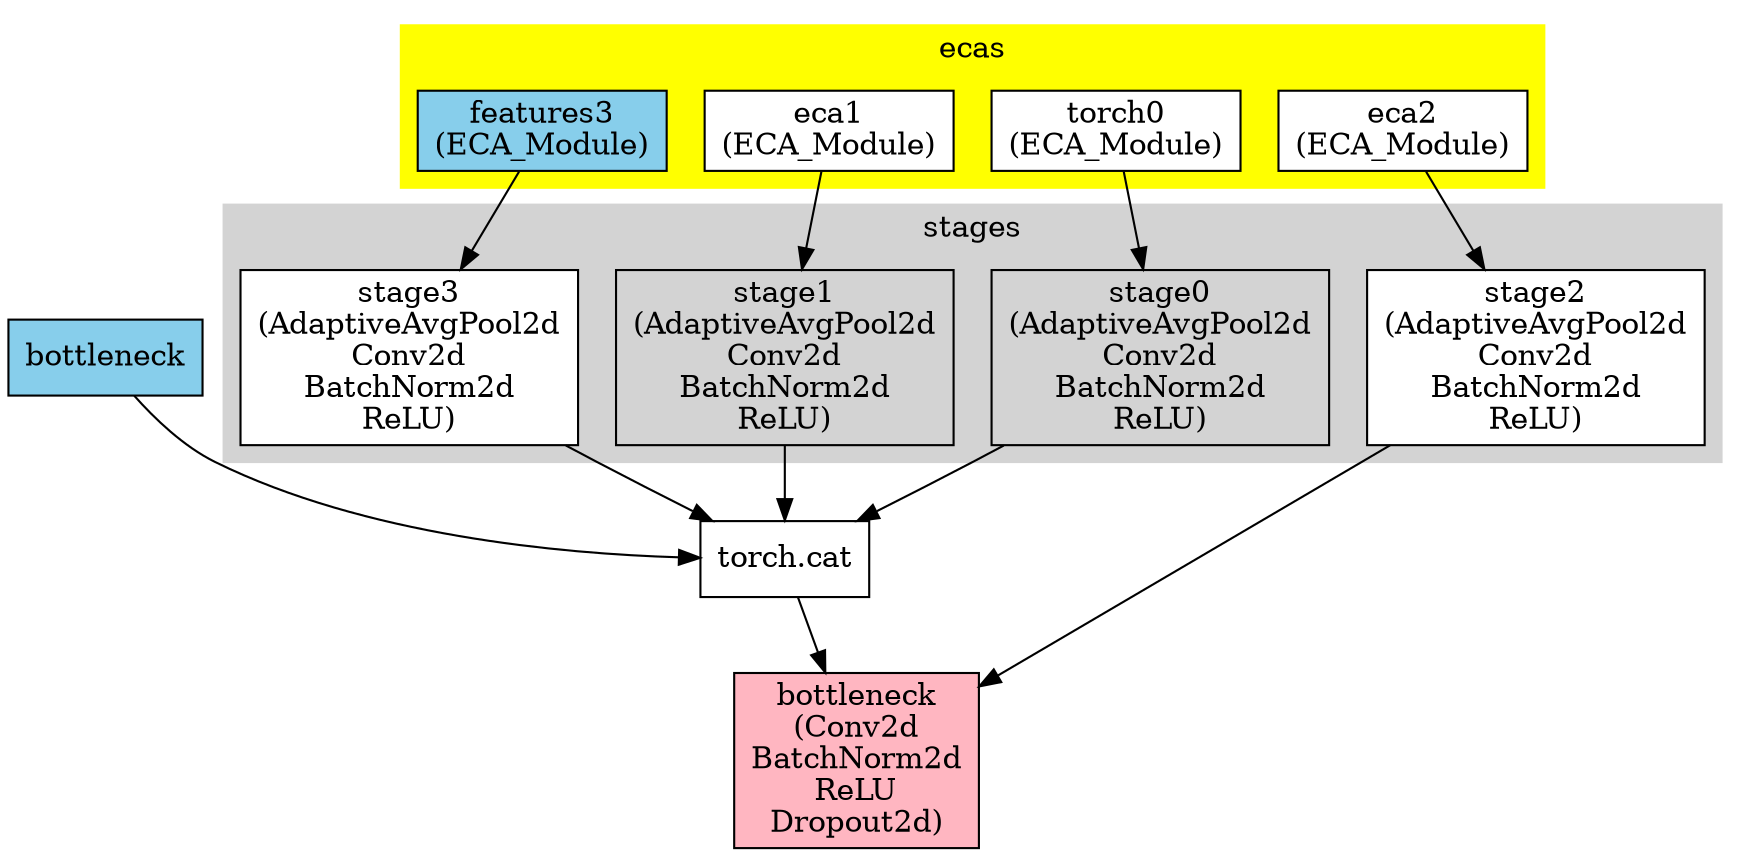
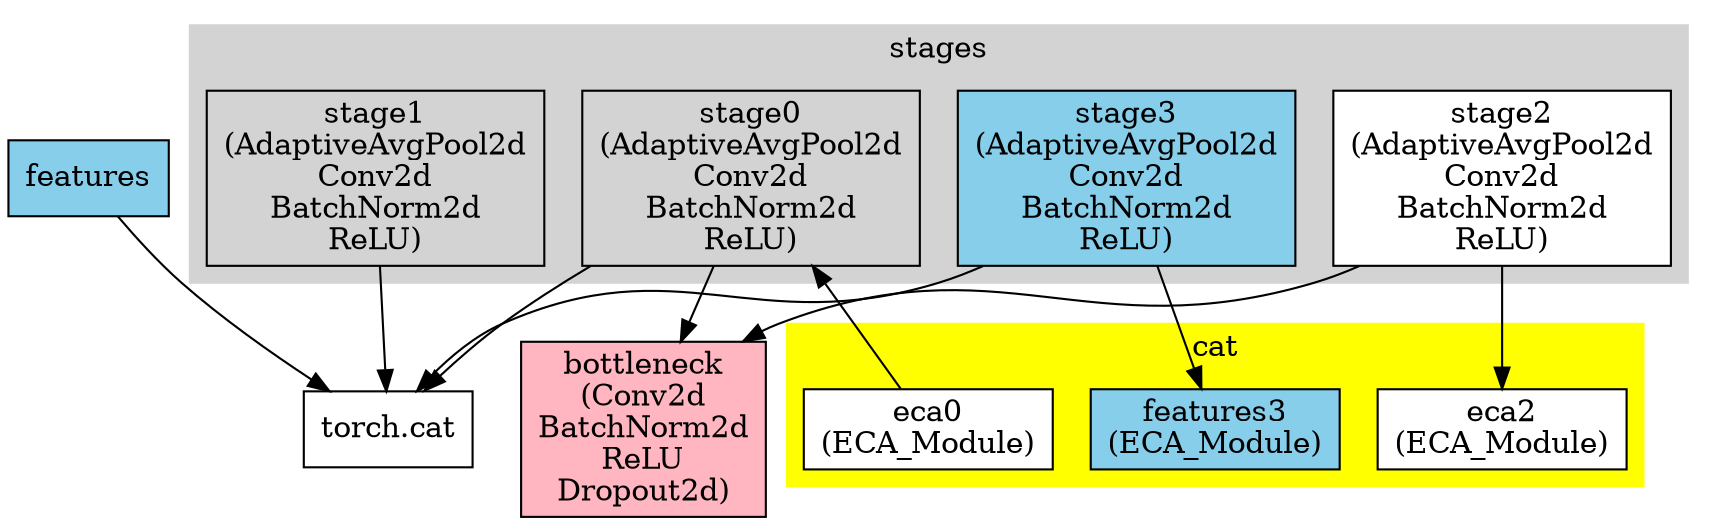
cluster "ecas": label "ecas" -> "cat"
node "eca1 (ECA_Module)": removed
node "torch0 (ECA_Module)": label "torch0 (ECA_Module)" -> "eca0 (ECA_Module)"
edge "features3 (ECA_Module)" -> "stage3 (AdaptiveAvgPool2d Conv2d BatchNorm2d ReLU)": reversed
edge "eca2 (ECA_Module)" -> "stage2 (AdaptiveAvgPool2d Conv2d BatchNorm2d ReLU)": reversed
node "bottleneck": label "bottleneck" -> "features"
node "stage3 (AdaptiveAvgPool2d Conv2d BatchNorm2d ReLU)": fillcolor white -> skyblue
edge "torch.cat" -> "bottleneck (Conv2d BatchNorm2d ReLU Dropout2d)": now "stage0 (AdaptiveAvgPool2d Conv2d BatchNorm2d ReLU)" -> "bottleneck (Conv2d BatchNorm2d ReLU Dropout2d)"
